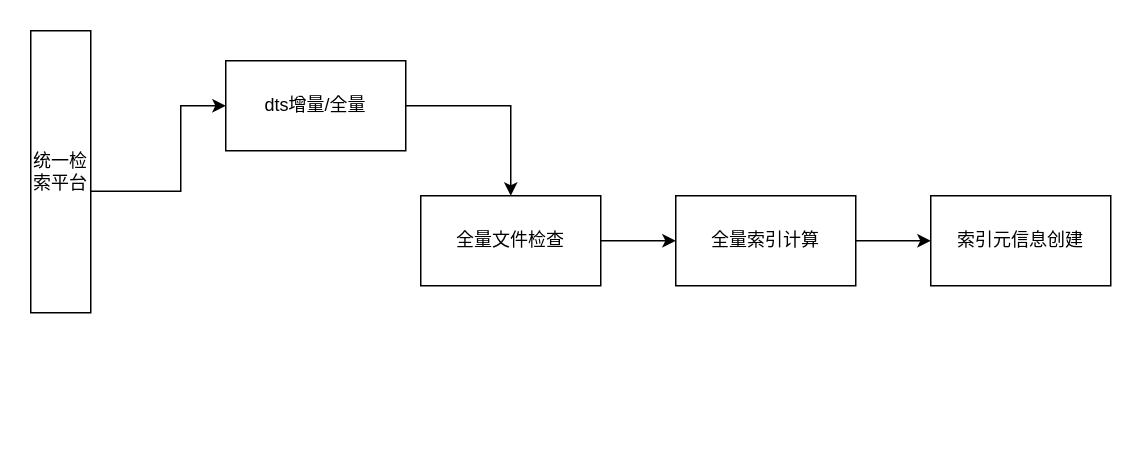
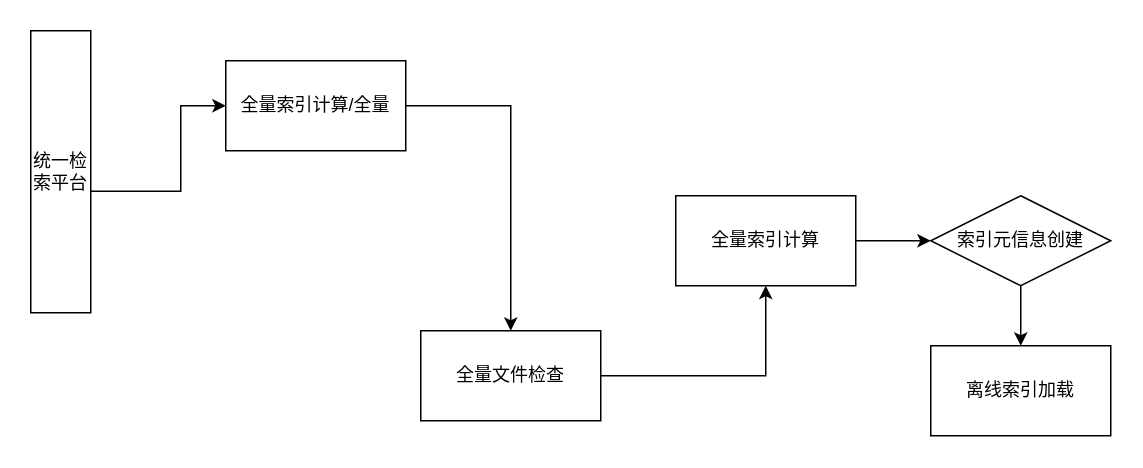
node "dts增量/全量": label "dts增量/全量" -> "全量索引计算/全量"
node "全量文件检查": moved (511, 241) -> (511, 376)
node "索引元信息创建": shape rectangle -> diamond
edge "索引元信息创建" -> "离线索引加载": added
node "离线索引加载": added
